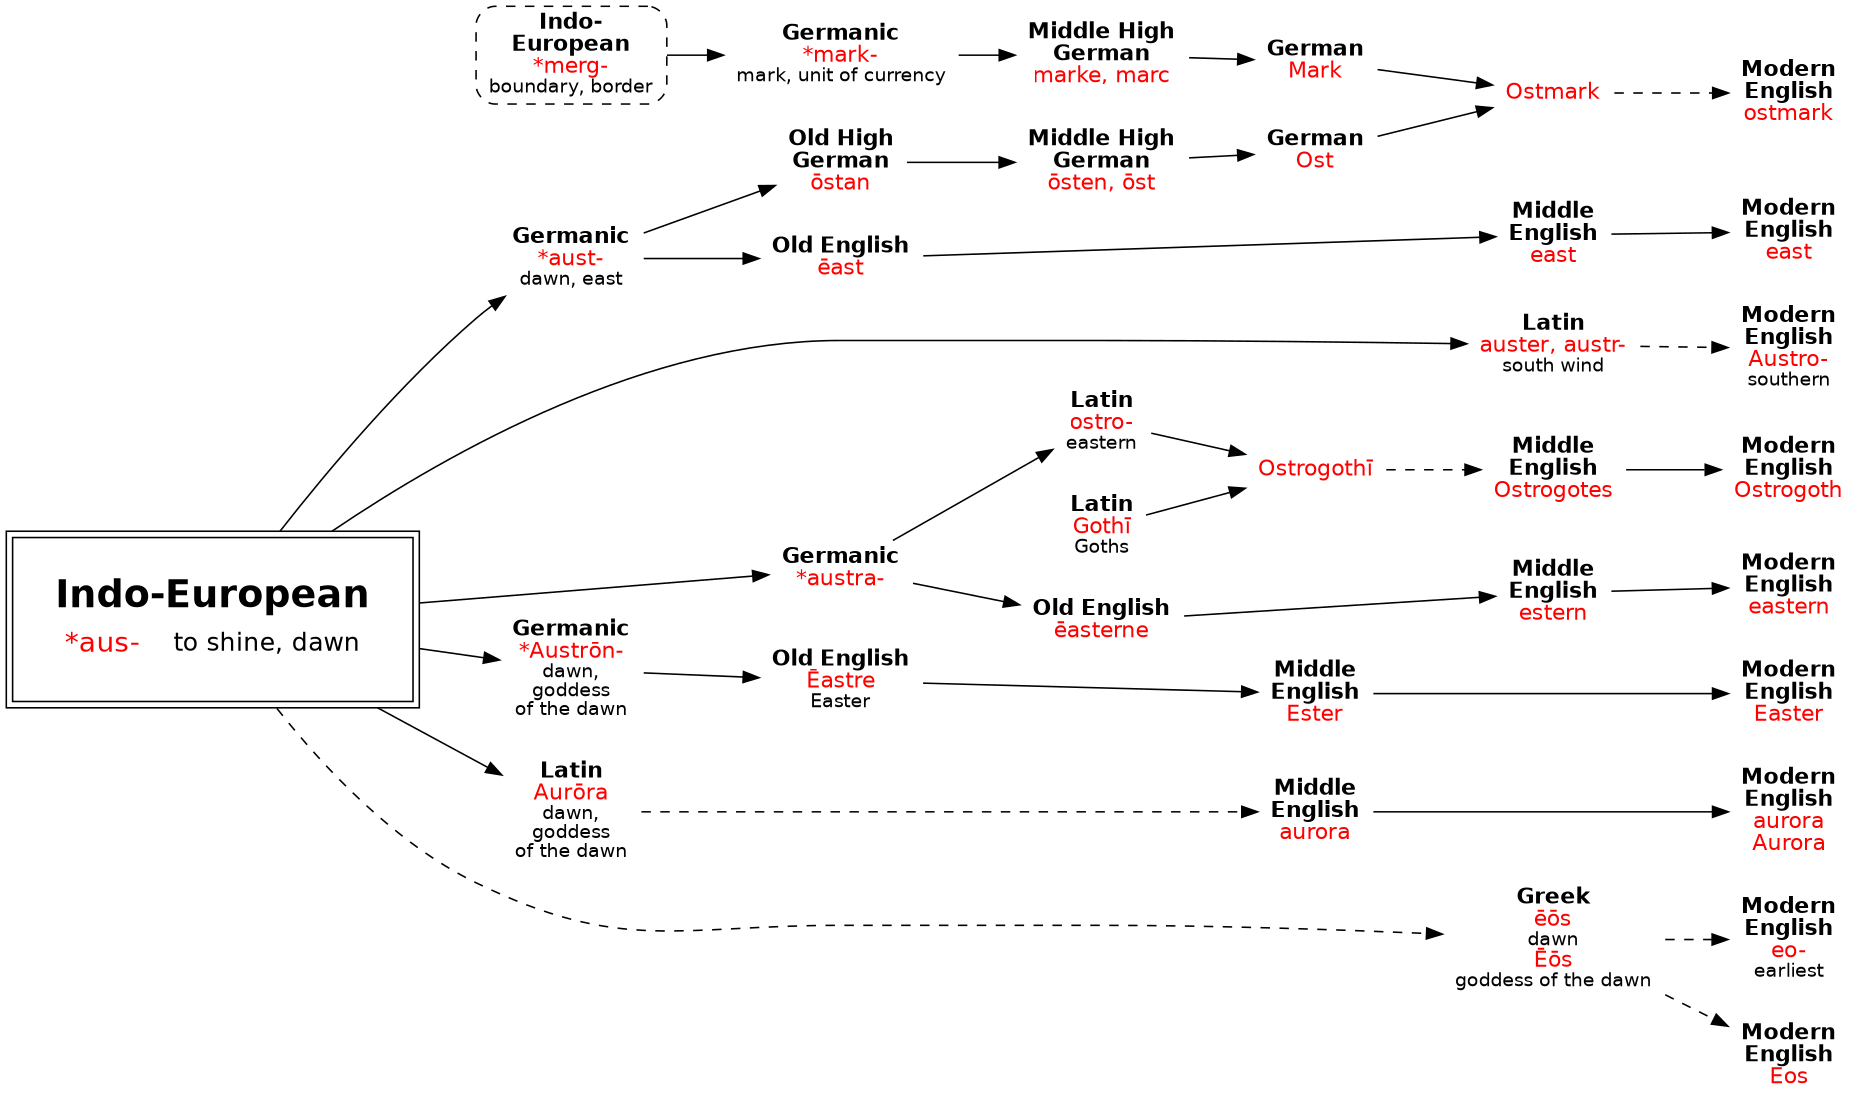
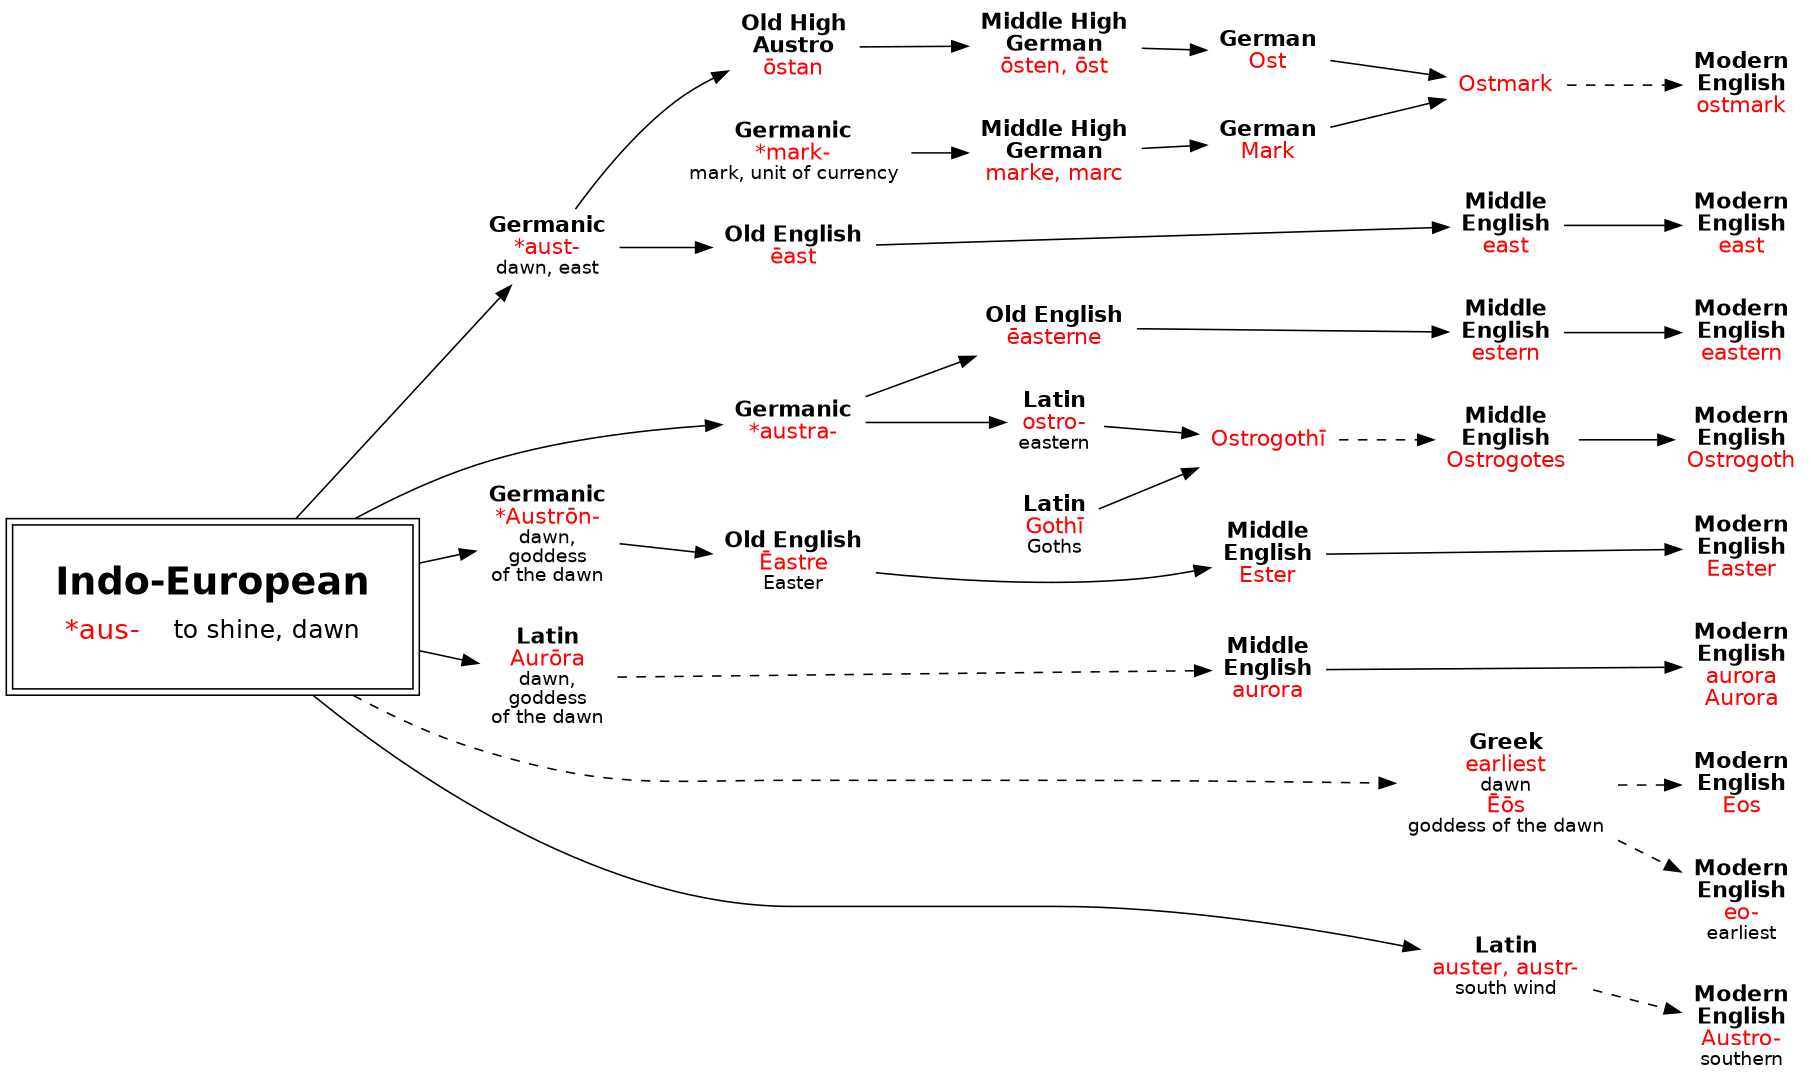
node "Indo-": removed
node "Old High": text "German" -> "Austro"
node "Greek": text "ēōs" -> "earliest"
